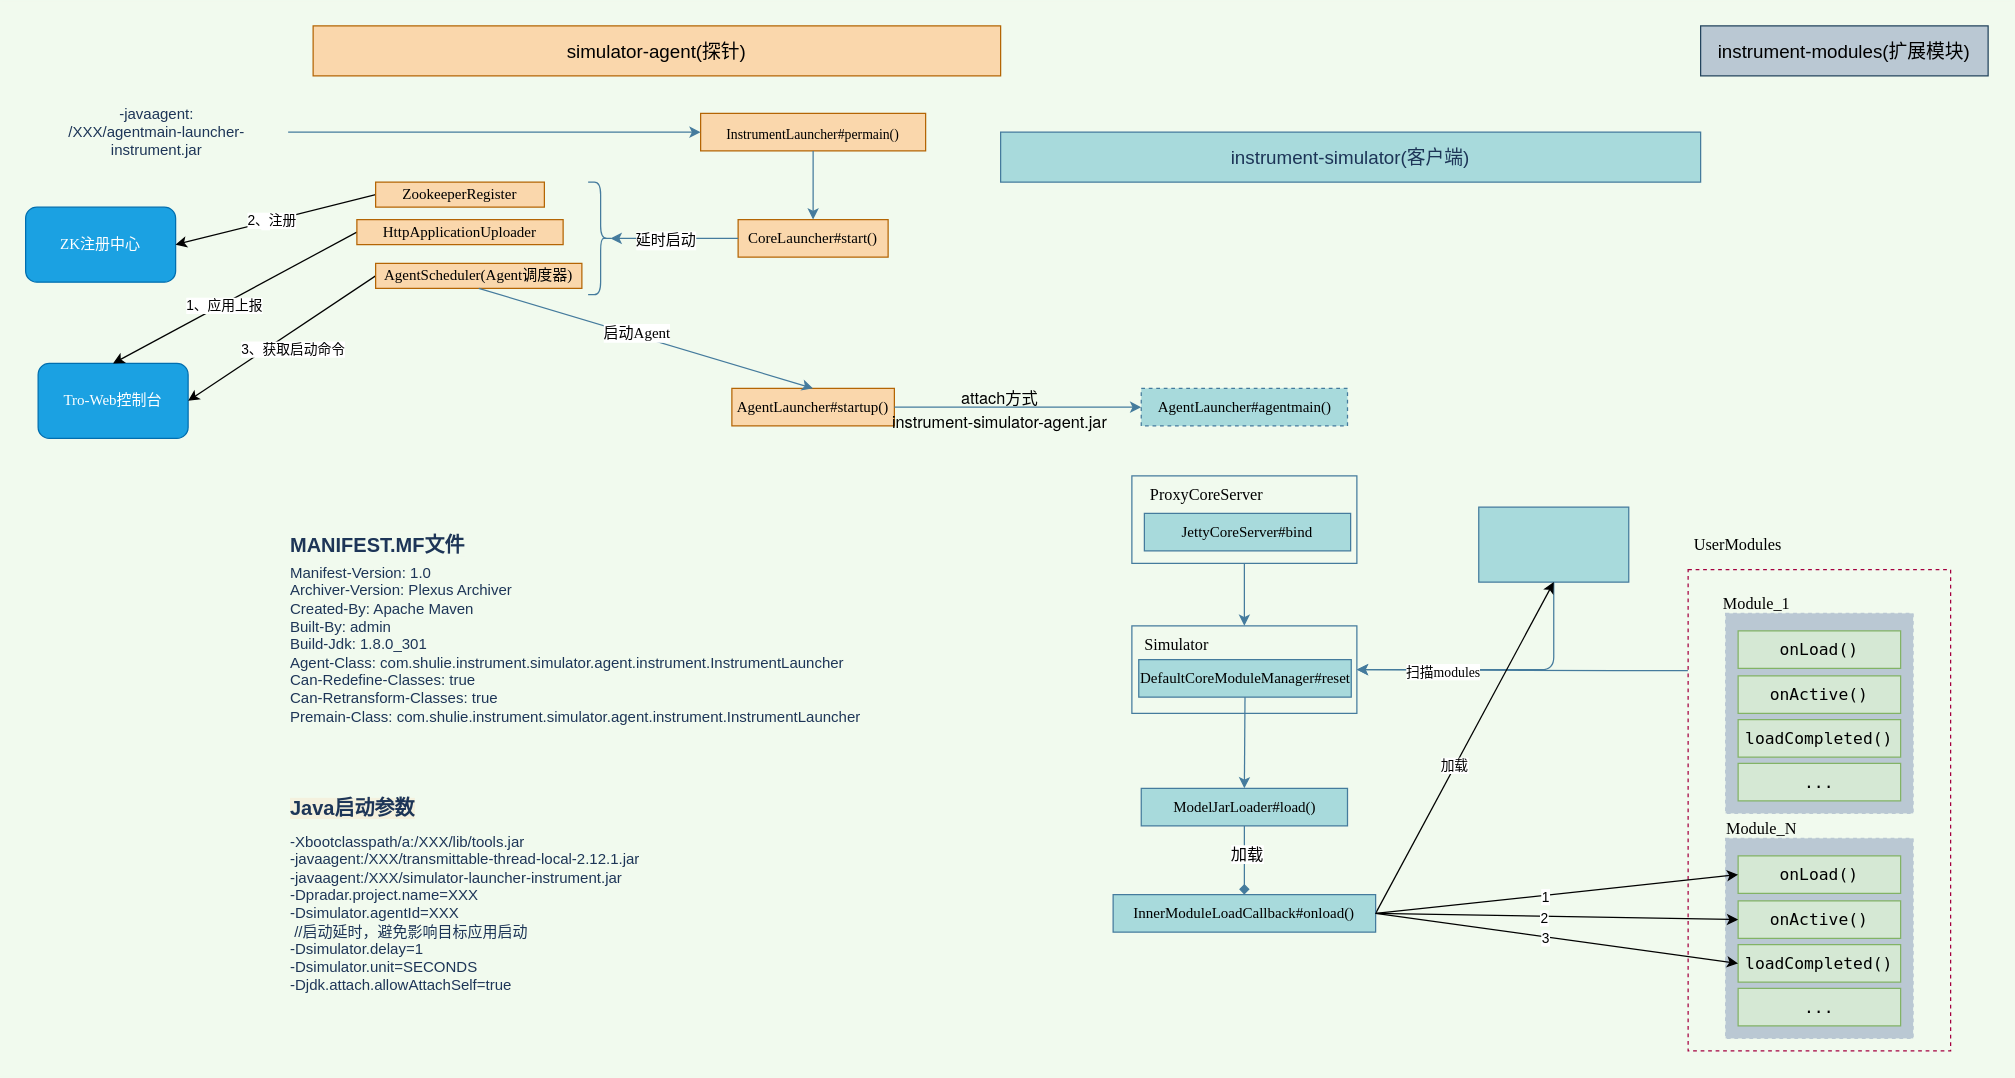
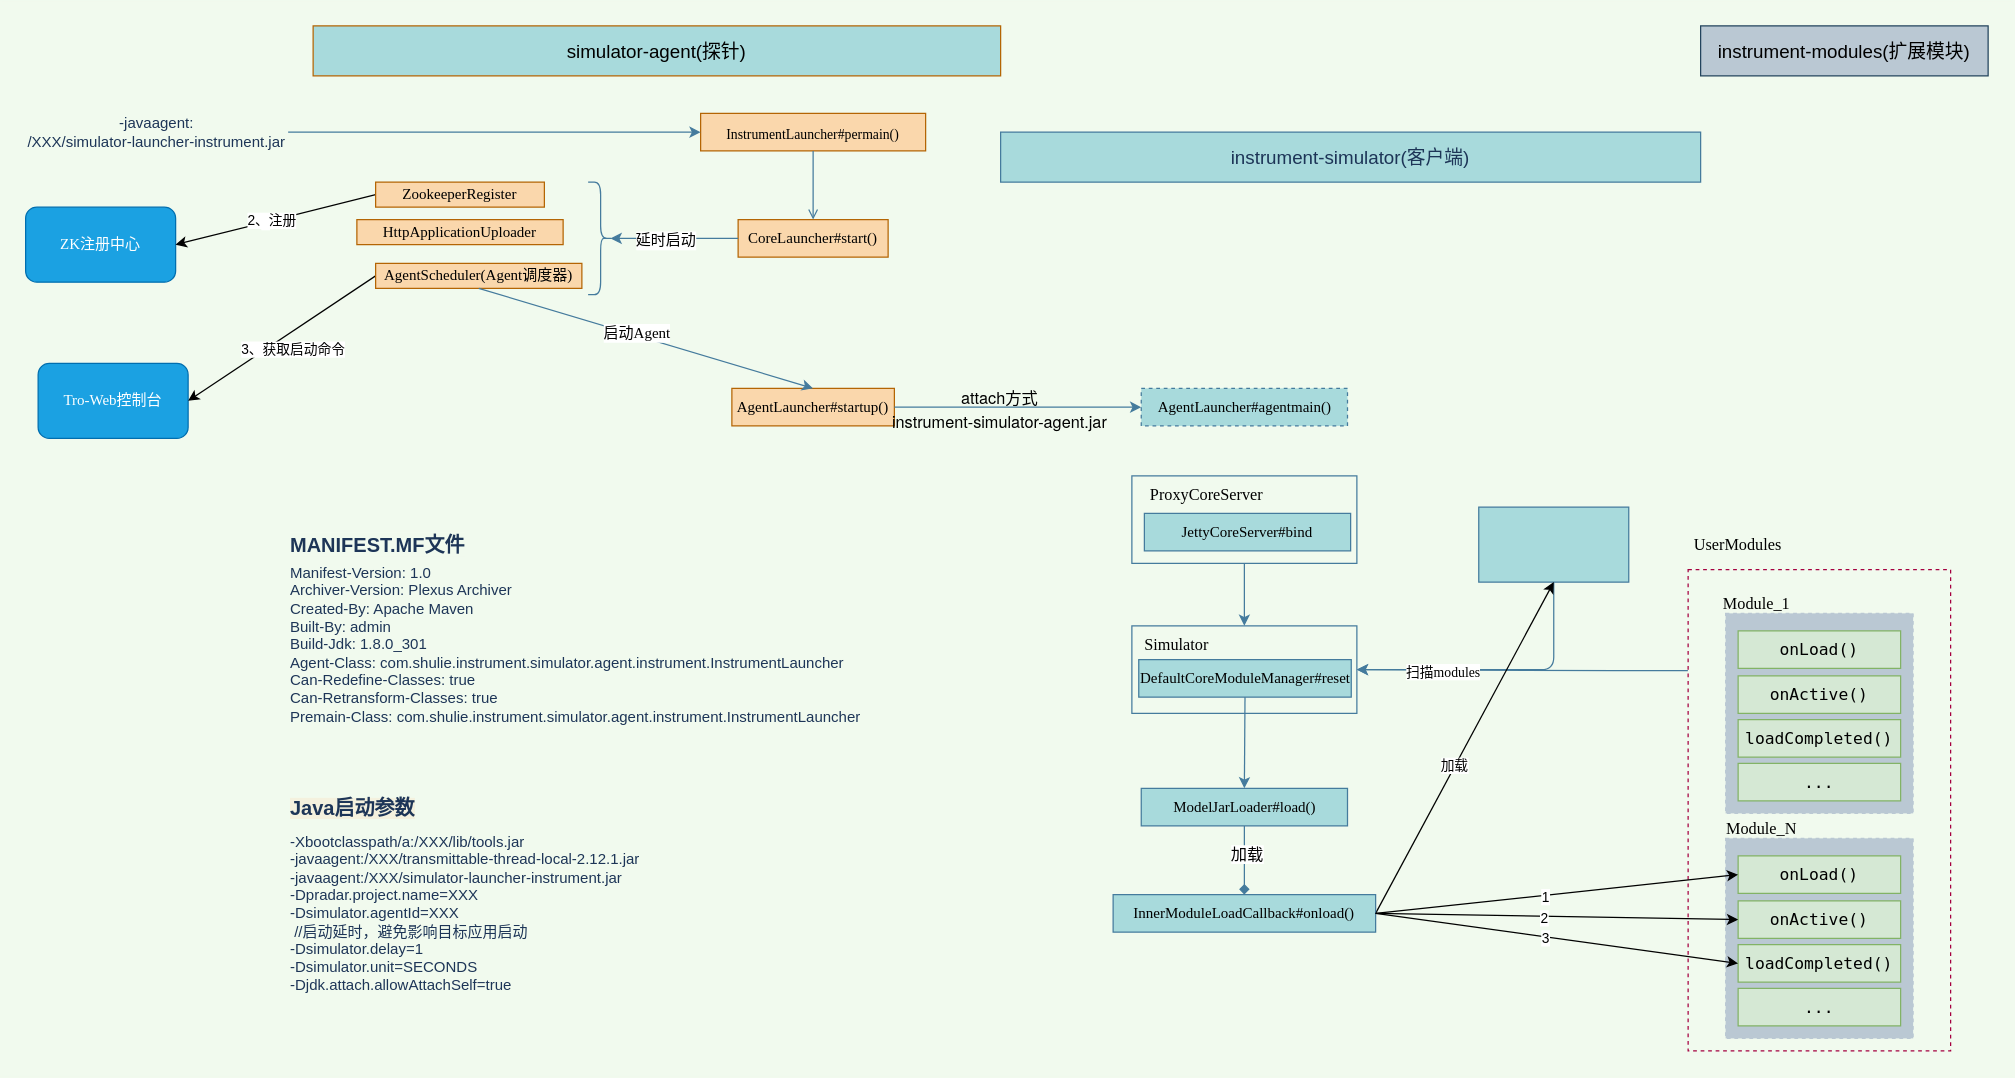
node "simulator-agent(探针)": fillcolor #fad7ac -> #a8dadc
node "-javaagent: /XXX/agentmain-launcher-instrument.jar": label "-javaagent: /XXX/agentmain-launcher-instrument.jar" -> "-javaagent: /XXX/simulator-launcher-instrument.jar"
edge "InstrumentLauncher#permain()" -> "CoreLauncher#start()": arrowhead classic -> open
edge "HttpApplicationUploader" -> "Tro-Web控制台": removed, label "1、应用上报"
